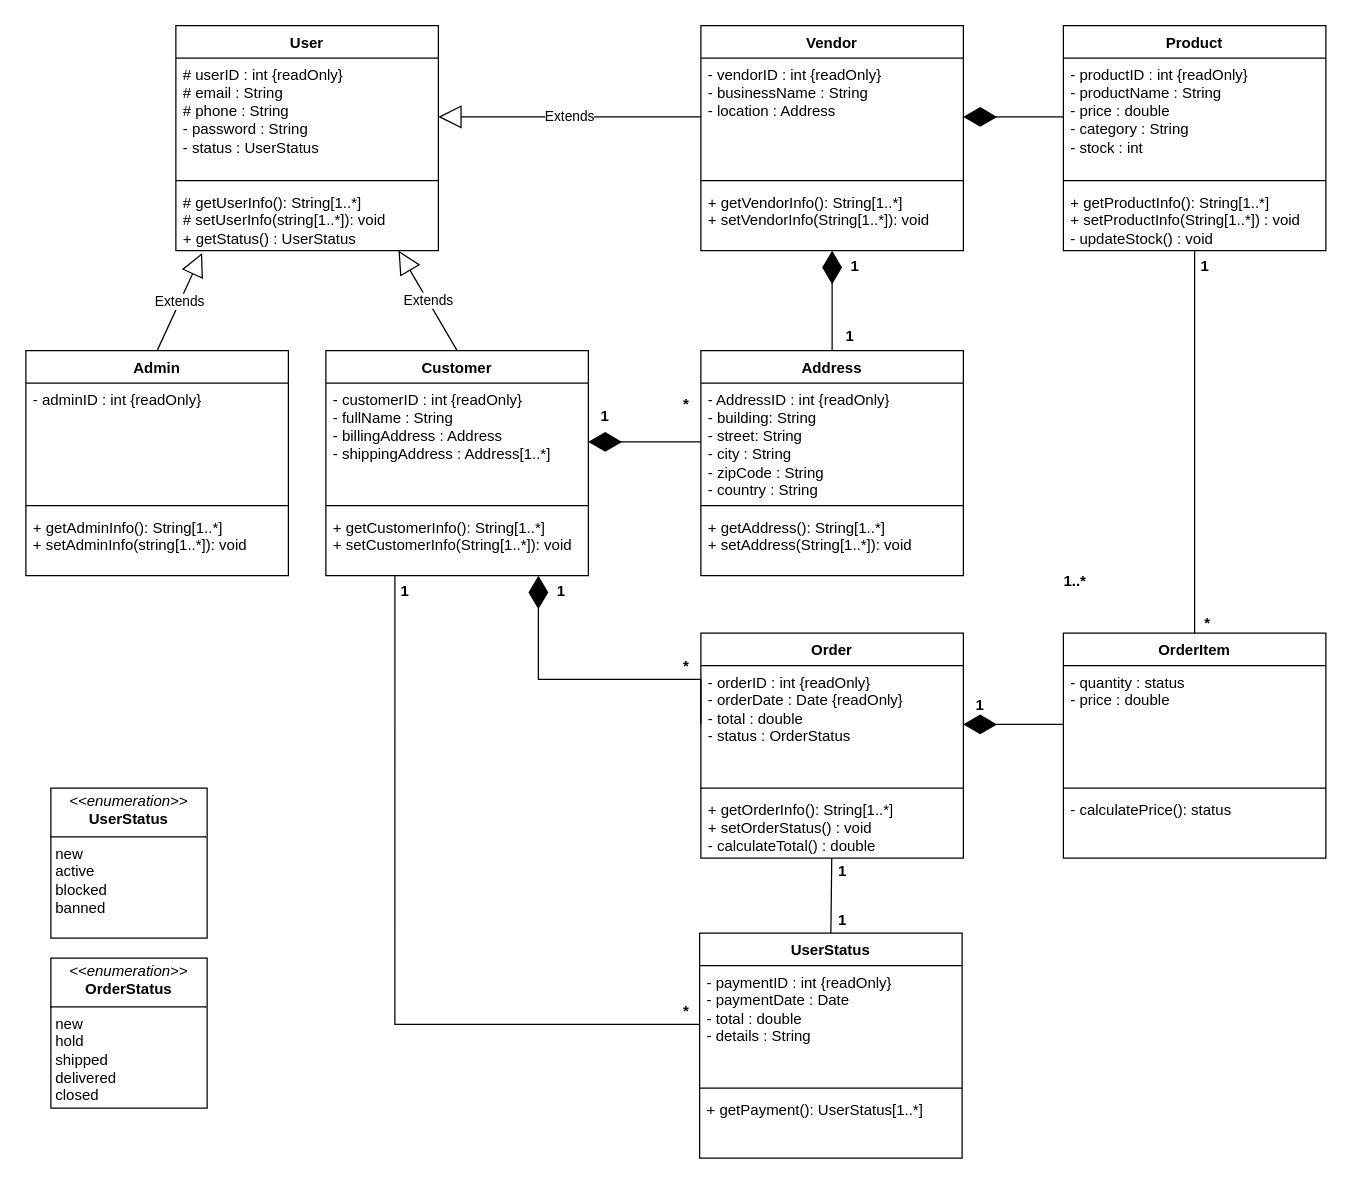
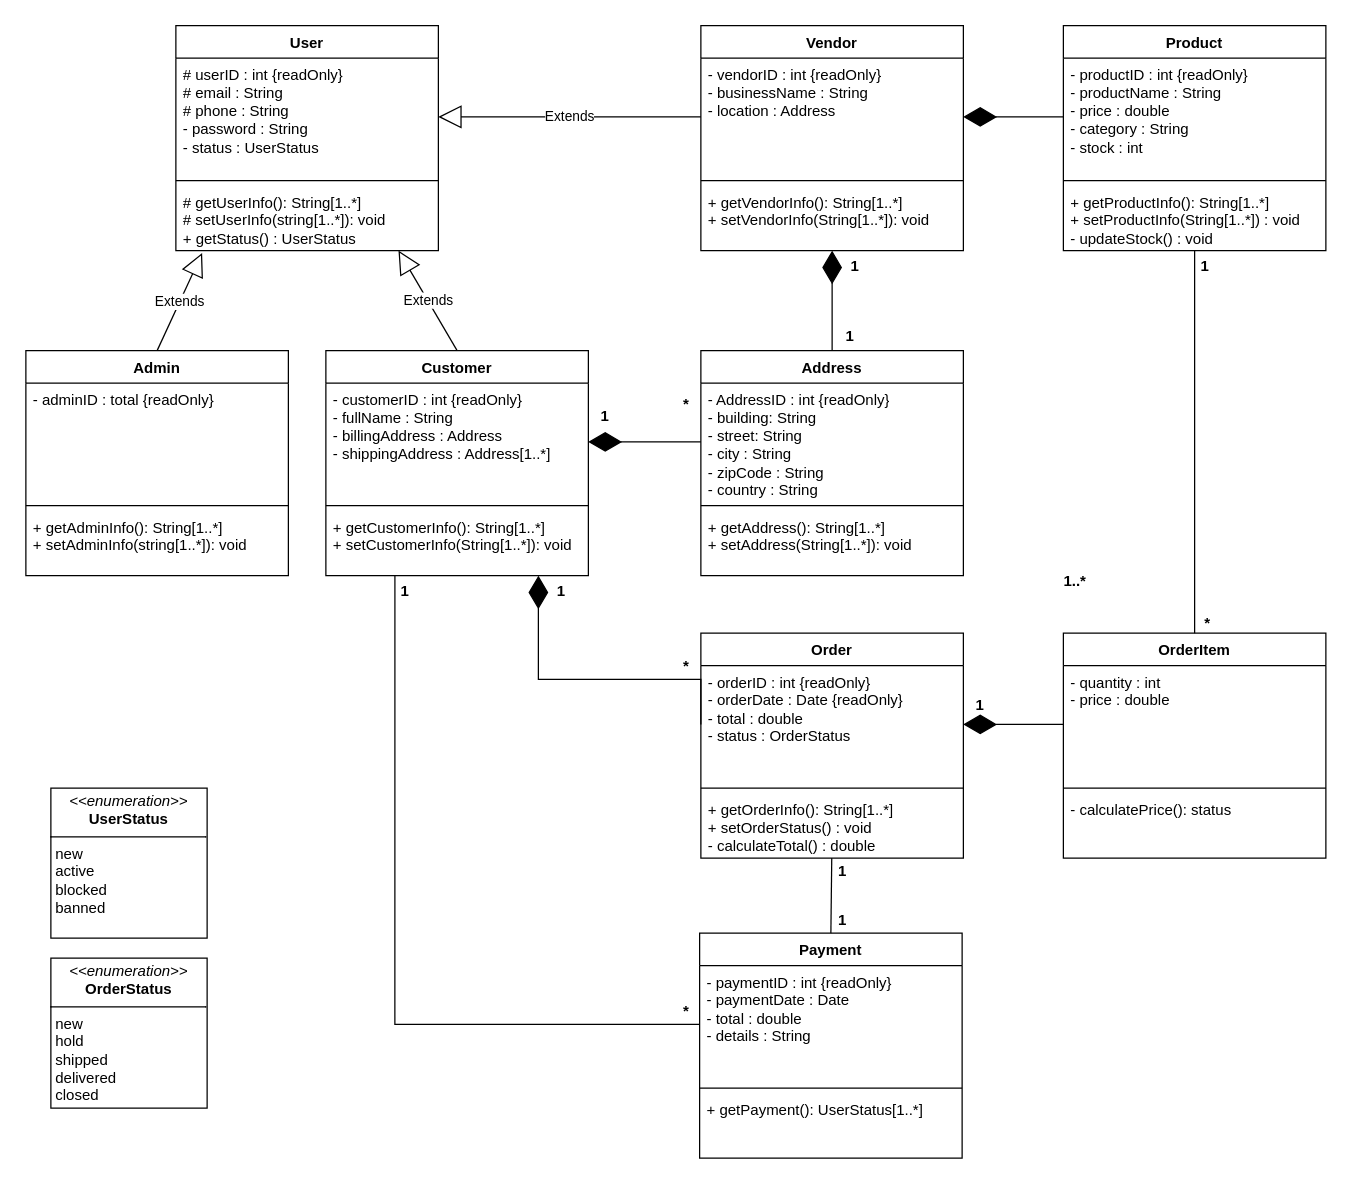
node "- adminID : int {readOnly}": label "- adminID : int {readOnly}" -> "- adminID : total {readOnly}"
node "- quantity : status - price : double": label "- quantity : status - price : double" -> "- quantity : int - price : double"
node "UserStatus": label "UserStatus" -> "Payment"
